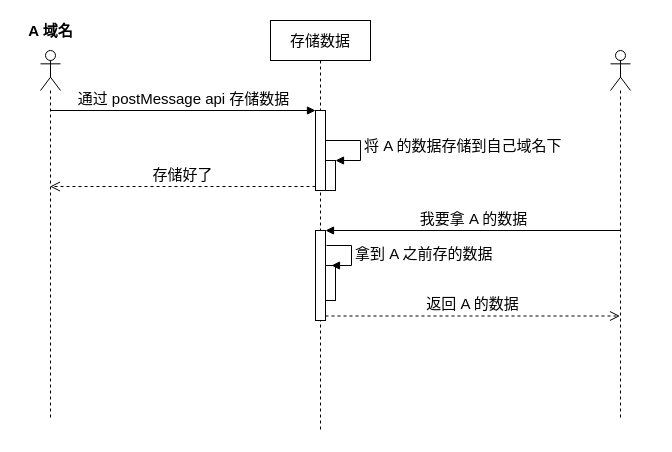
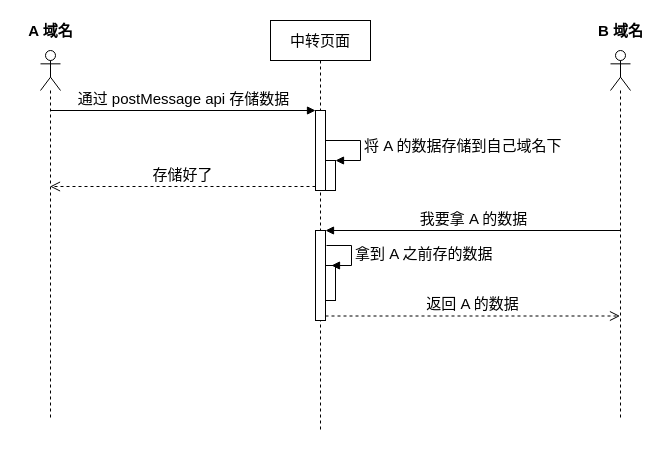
node "B 域名": added
node "存储数据": label "存储数据" -> "中转页面"
